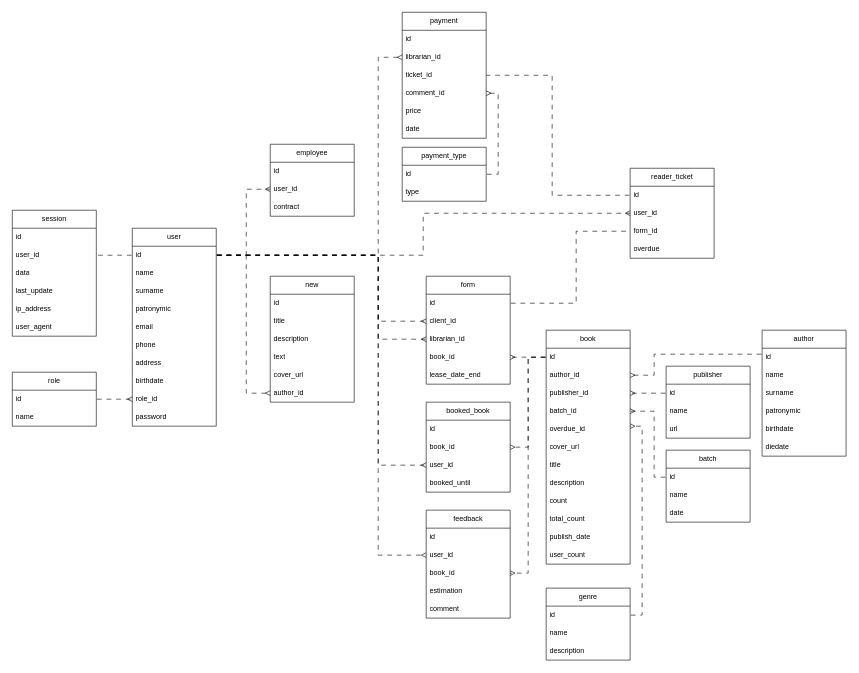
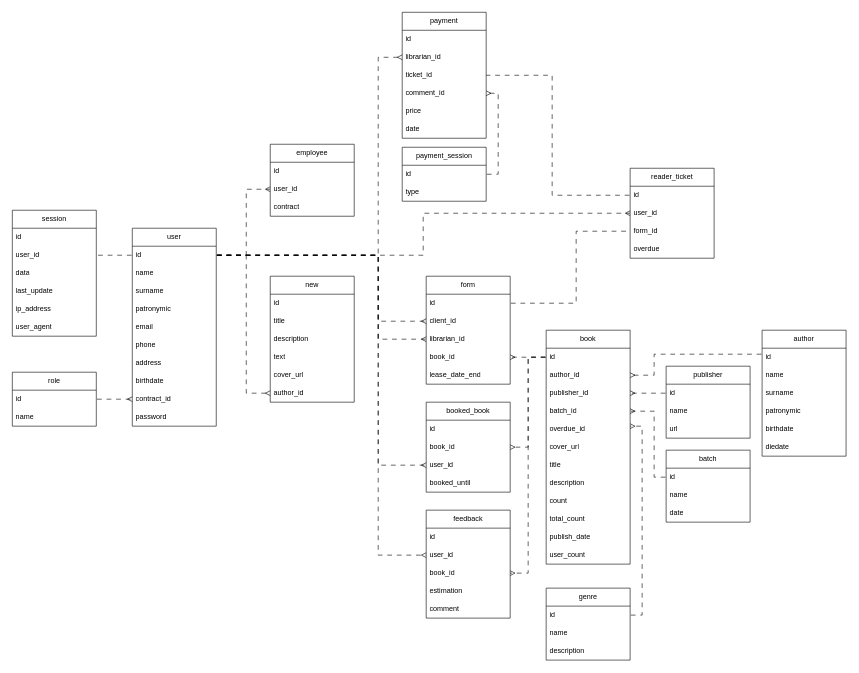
node "payment_type": label "payment_type" -> "payment_session"
node "role_id": label "role_id" -> "contract_id"
